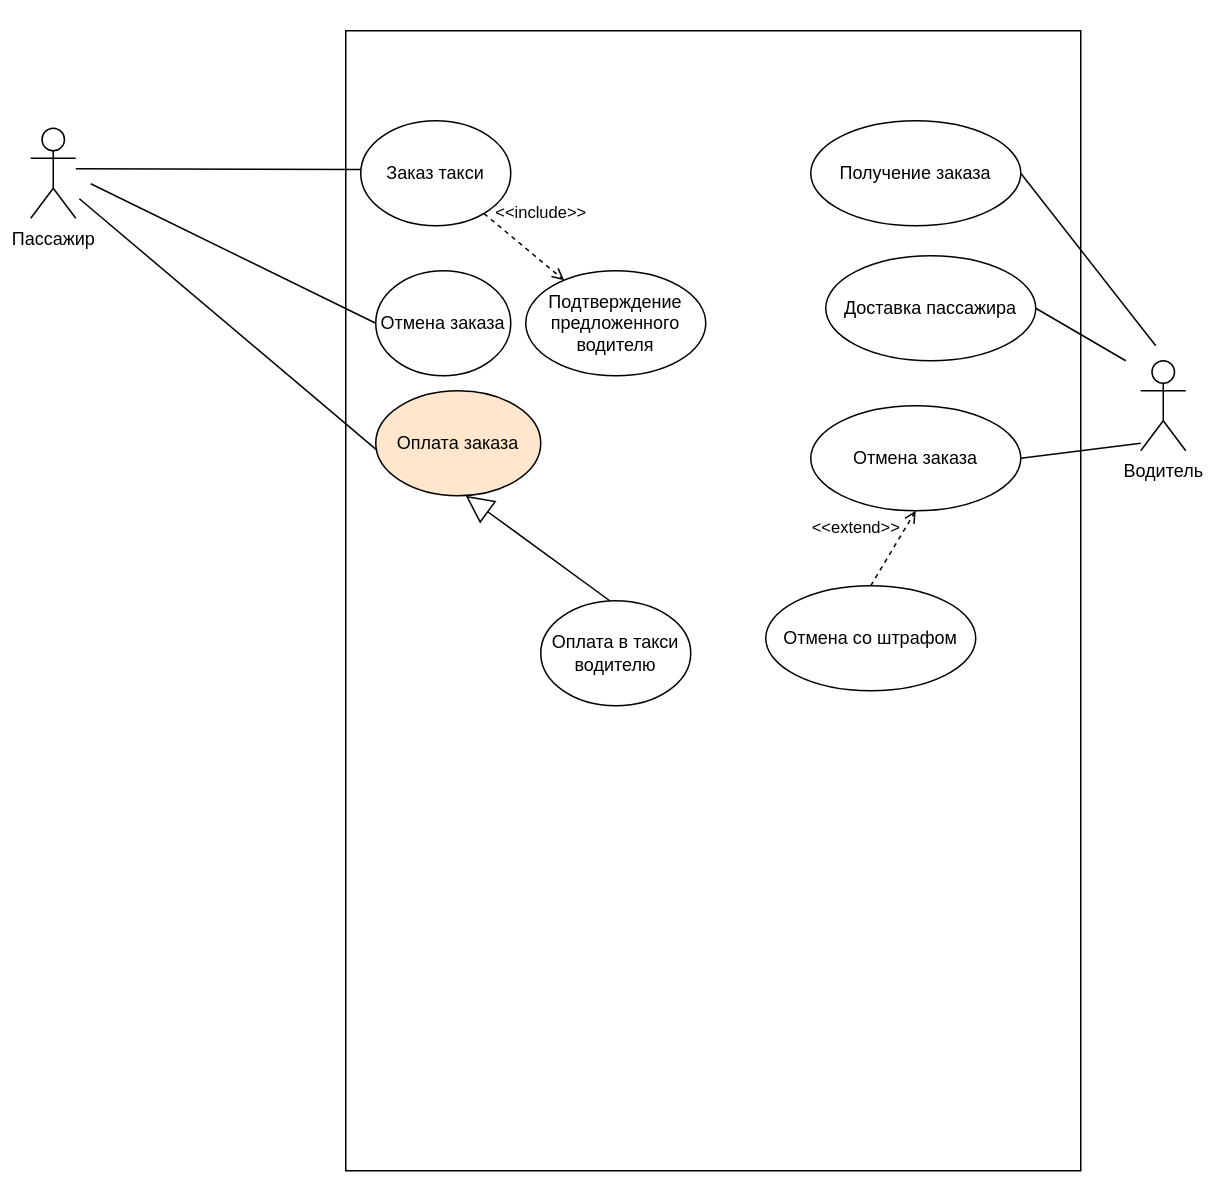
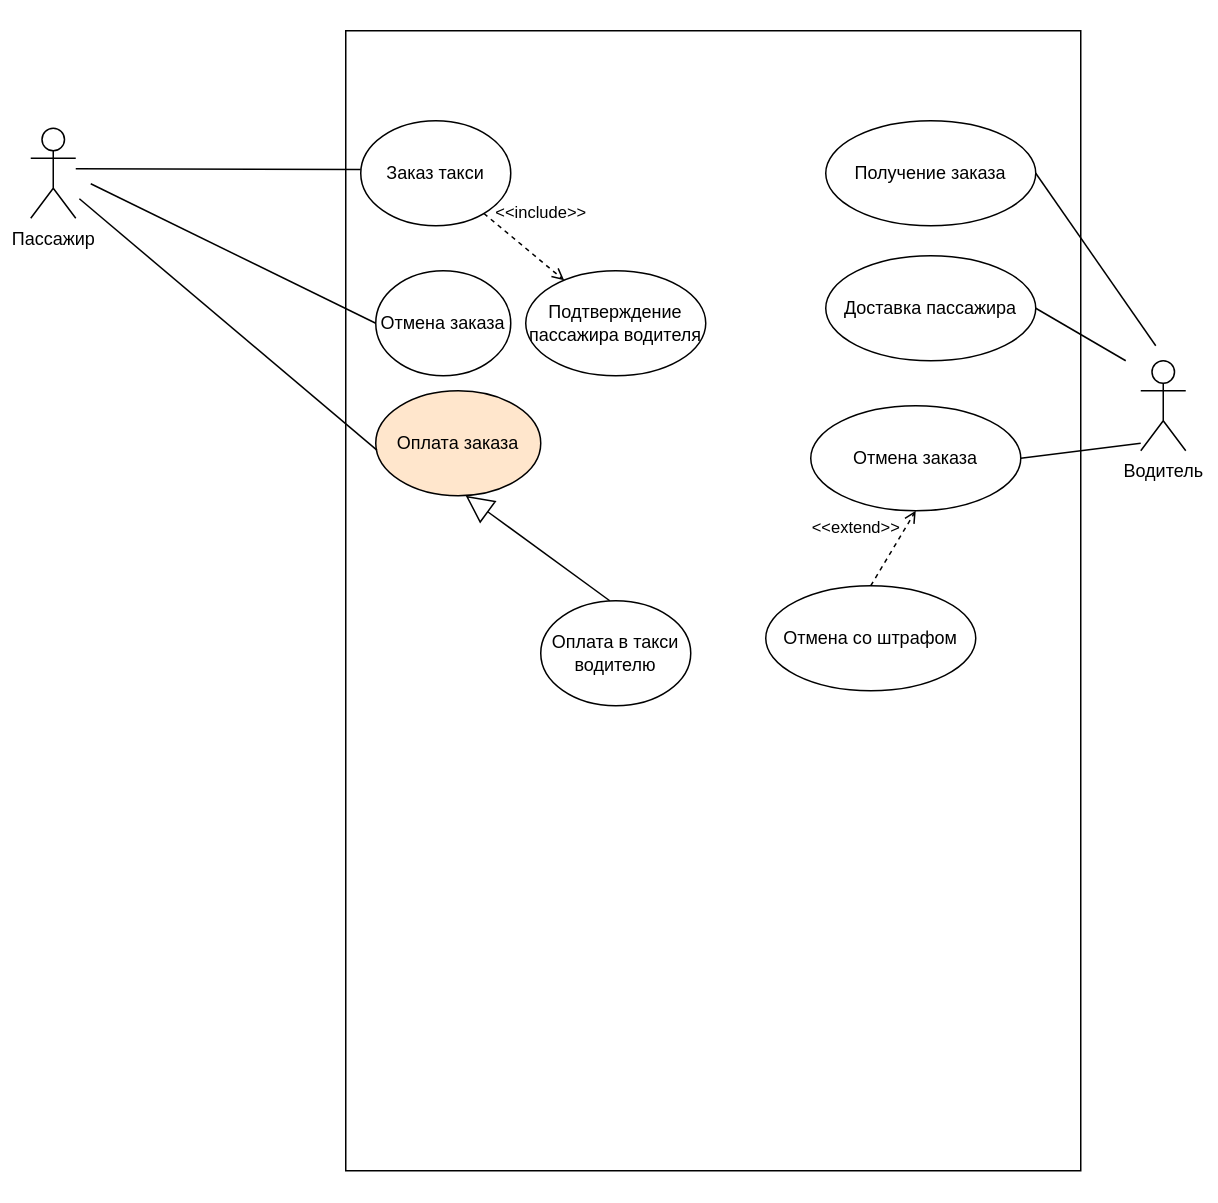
node "Получение заказа": moved (916, 173) -> (931, 173)
node "Подтверждение предложенного водителя": label "Подтверждение предложенного водителя" -> "Подтверждение пассажира водителя"
